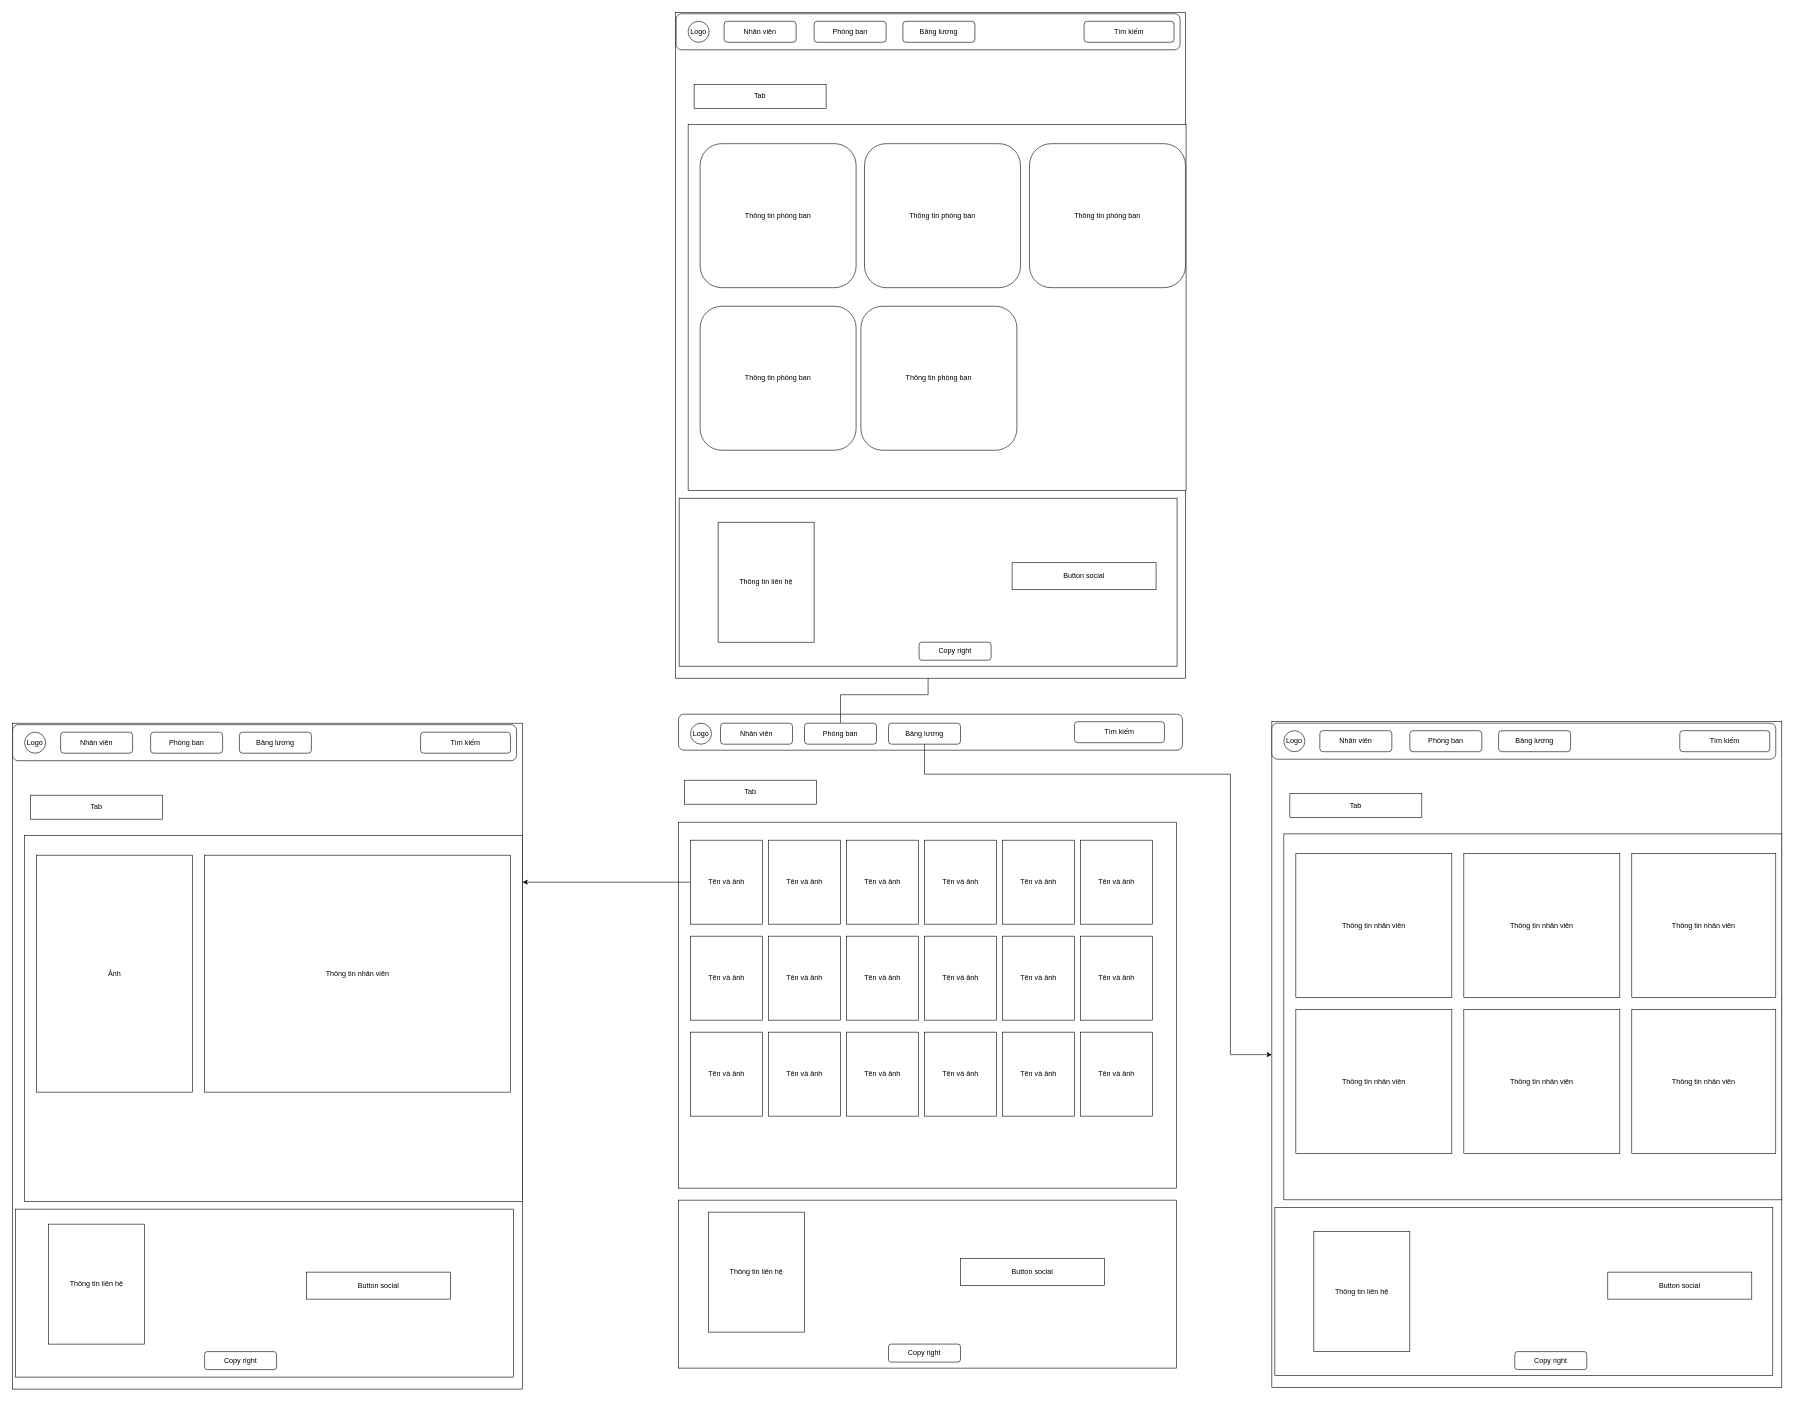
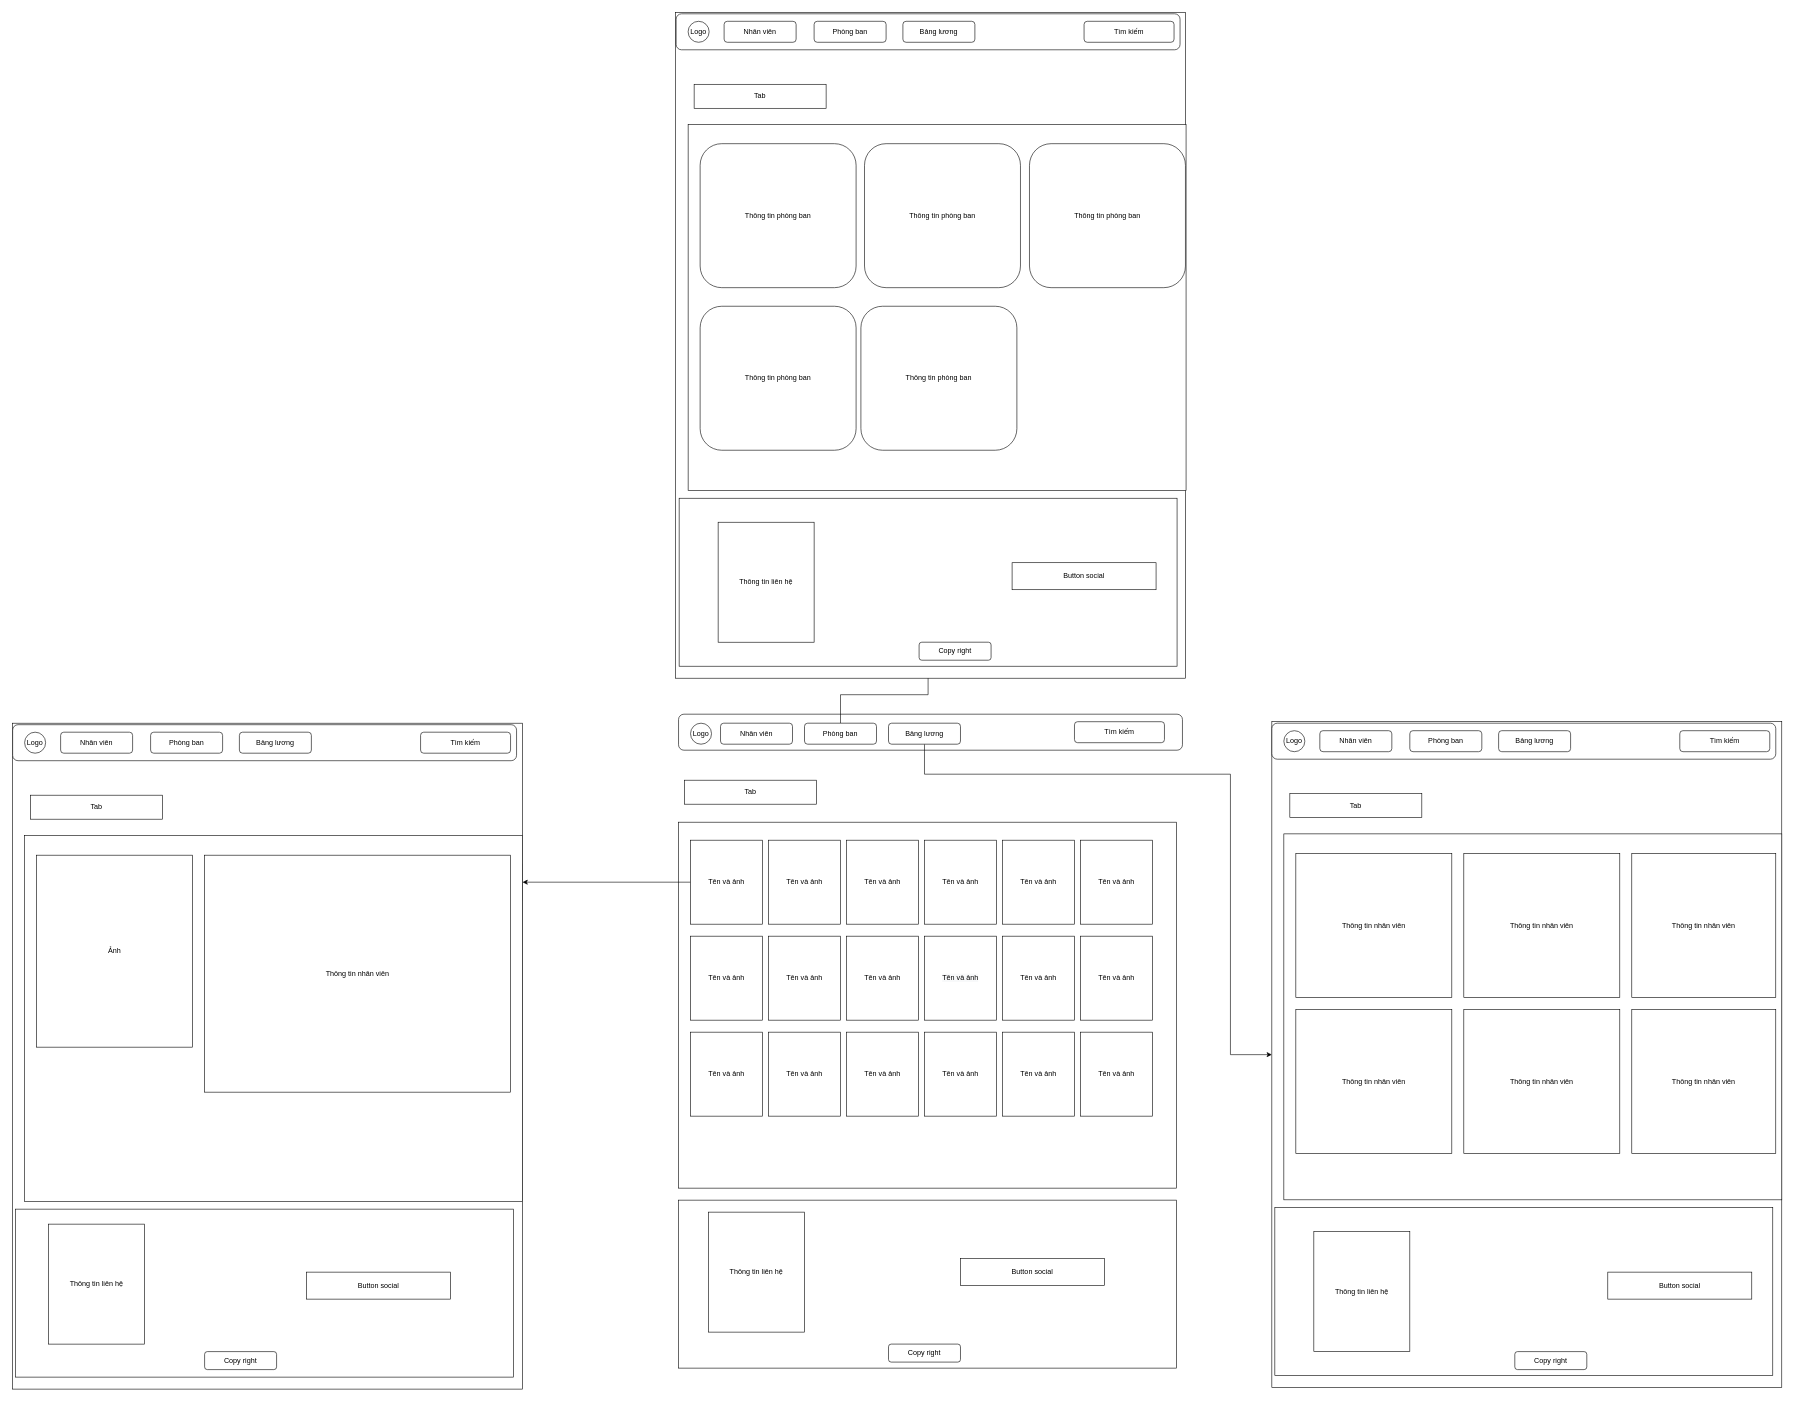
node "Ảnh": size 156x237 -> 156x192
